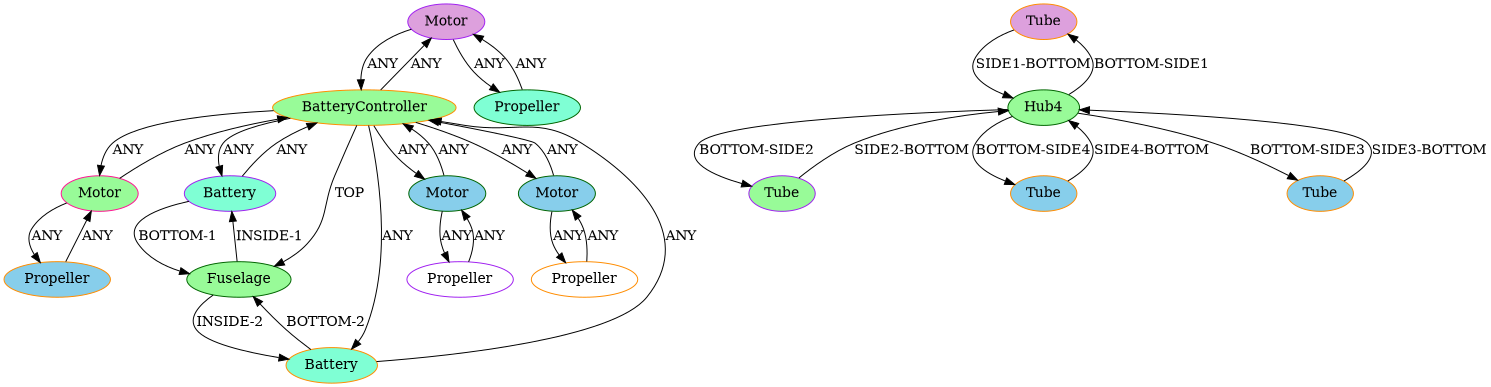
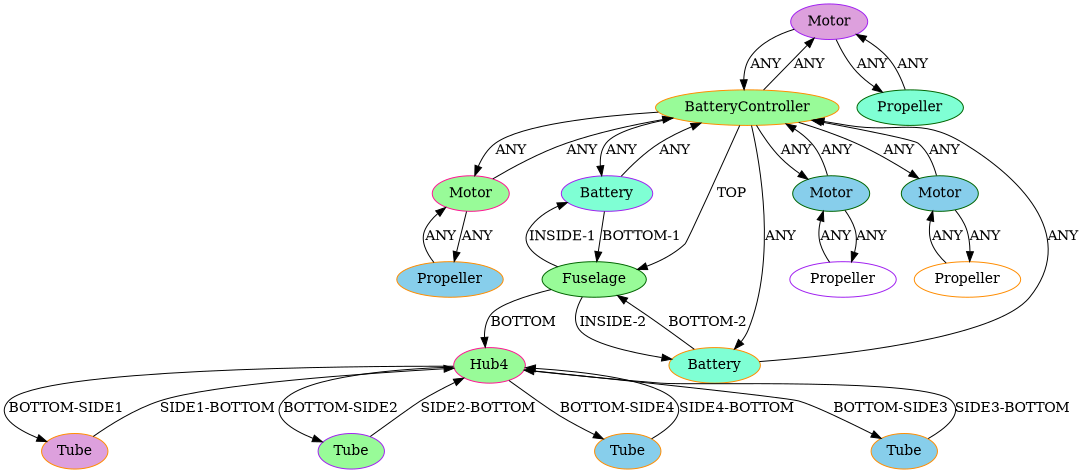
node "Hub4": color darkgreen -> deeppink
edge "Fuselage" -> "Hub4": added, label "BOTTOM"
